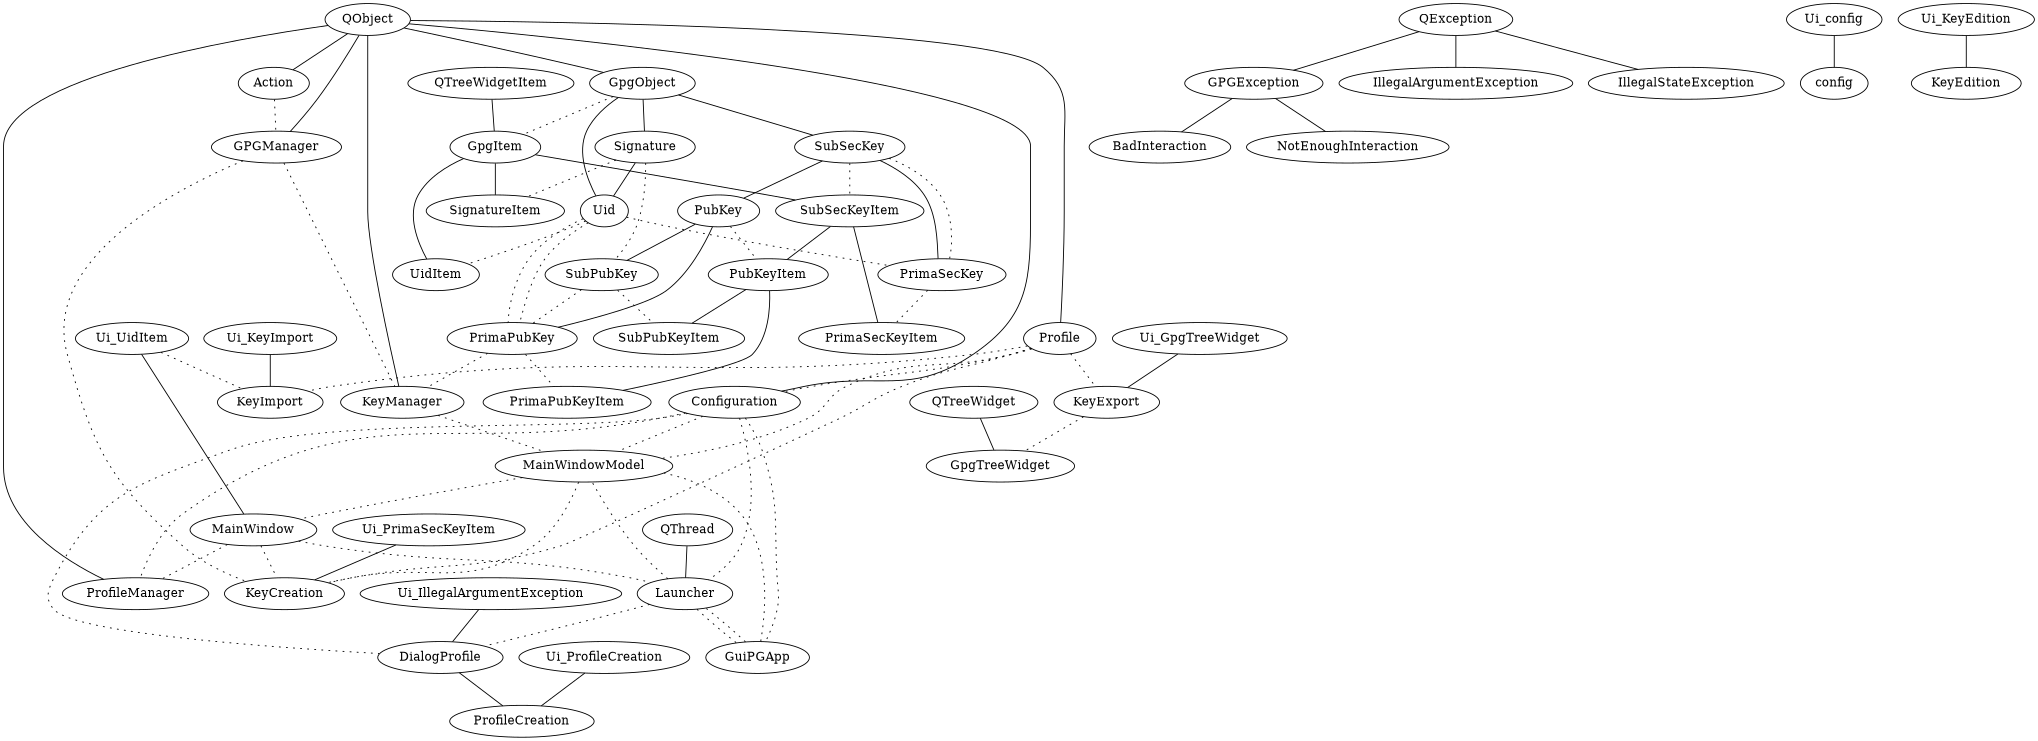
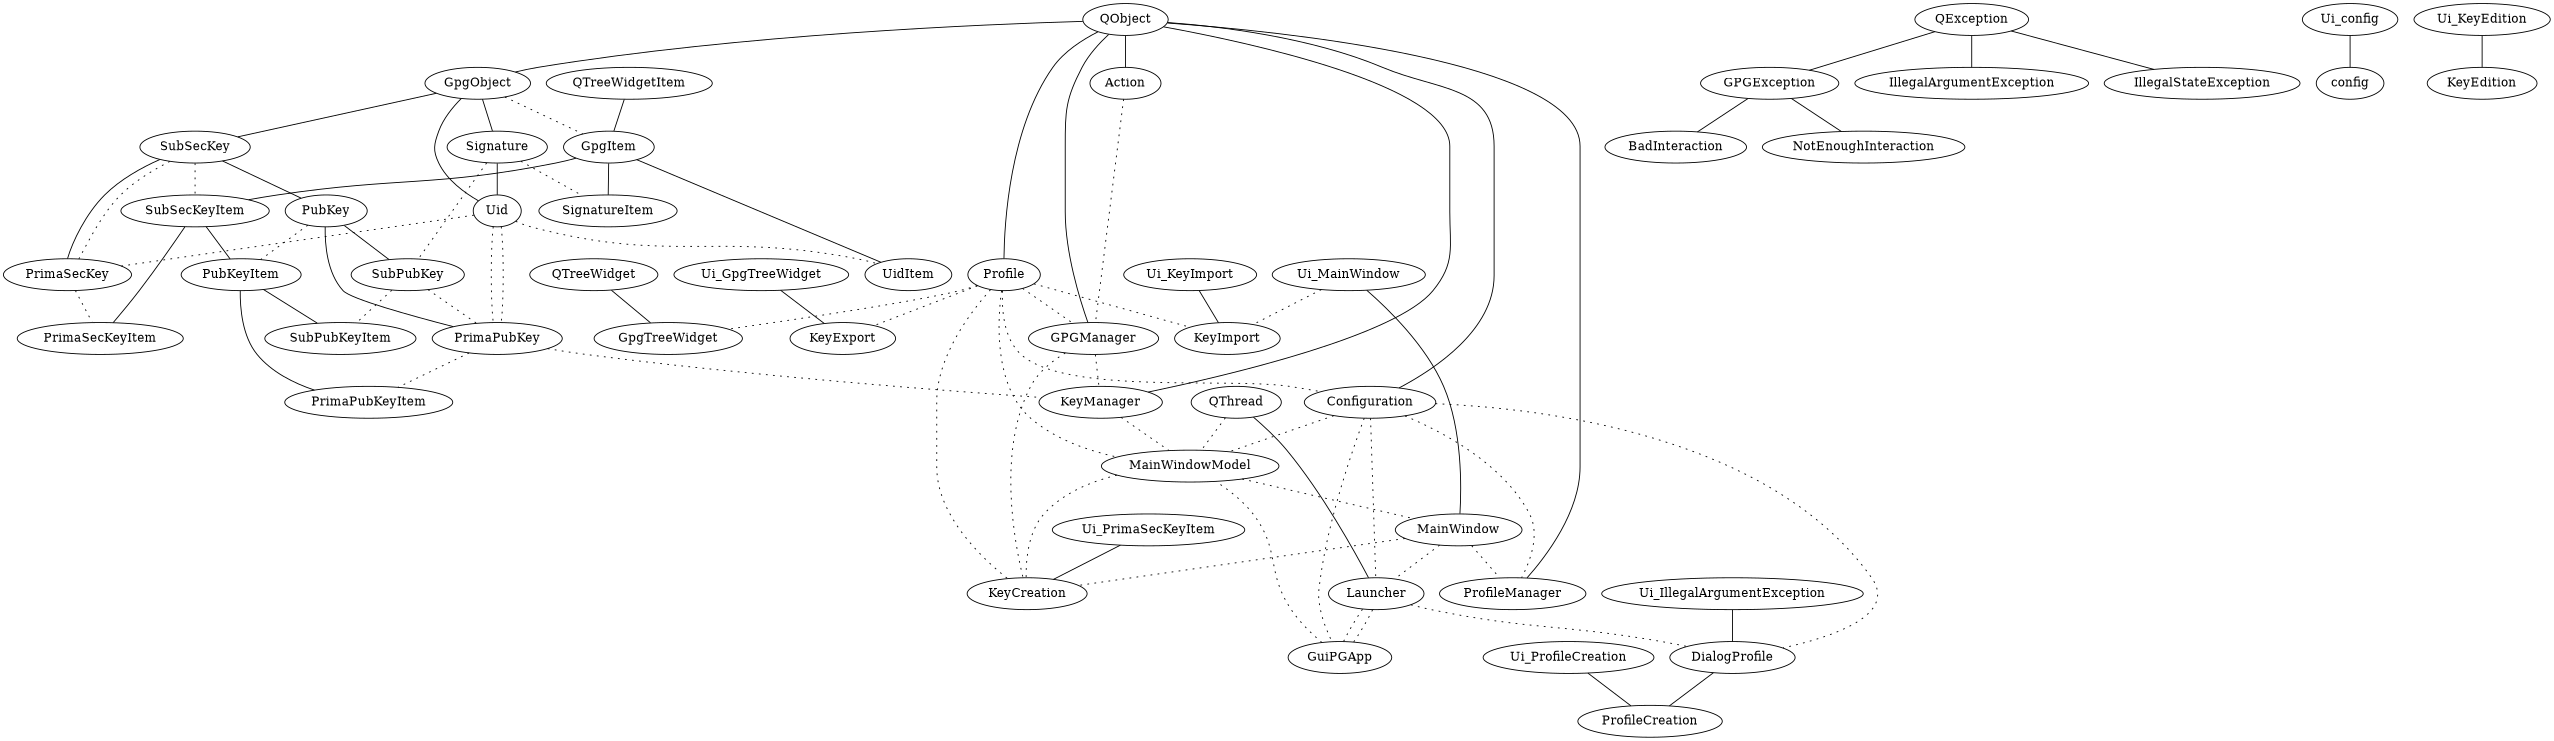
edge "Profile" -- "GPGManager": added
node "Ui_UidItem": label "Ui_UidItem" -> "Ui_MainWindow"
edge "KeyExport" -- "GpgTreeWidget": now "Profile" -- "GpgTreeWidget"
edge "MainWindowModel" -- "Launcher": now "MainWindowModel" -- "QThread"
